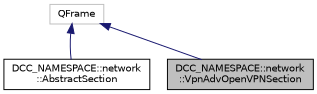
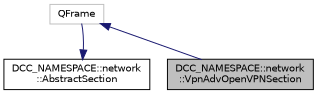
edge "DCC_NAMESPACE::network ::AbstractSection" -> "QFrame": reversed
